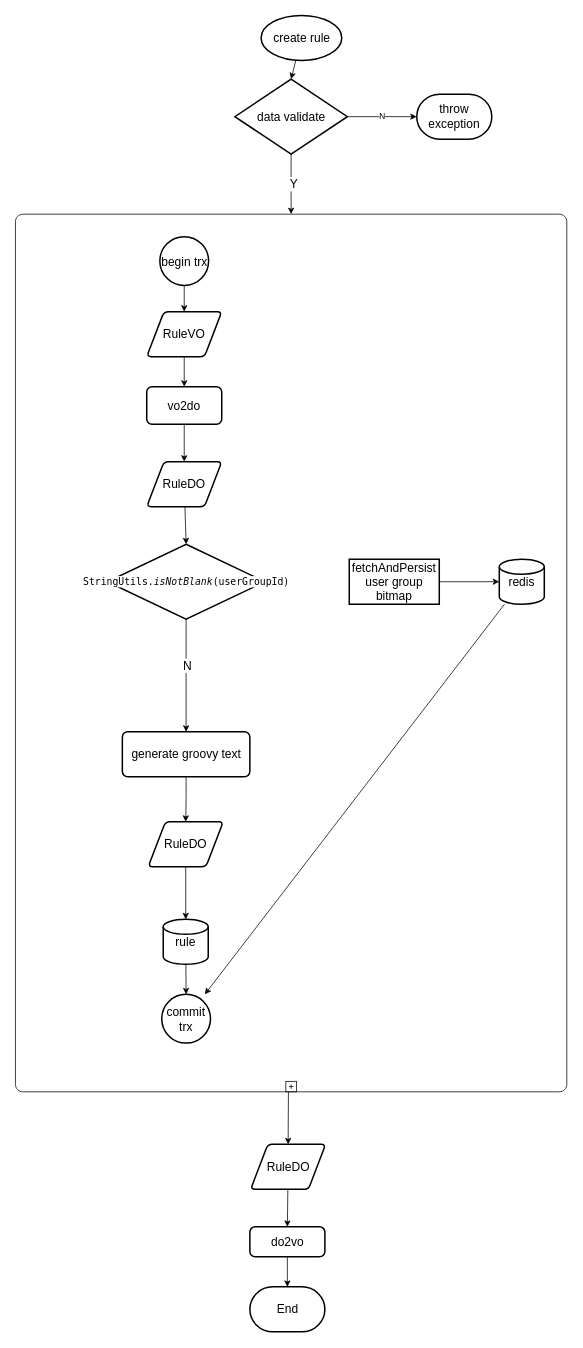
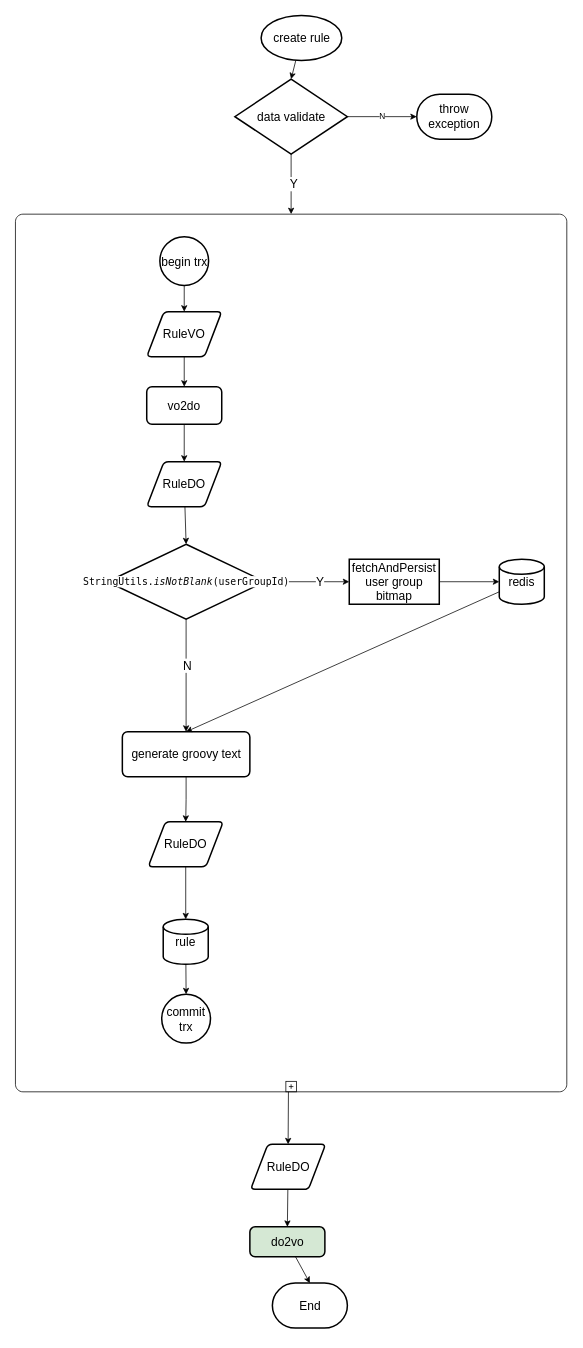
edge "StringUtils.isNotBlank(userGroupId)" -> "fetchAndPersist user group bitmap": added, label "Y"
edge "redis" -> "commit trx": now "redis" -> "generate groovy text"
node "do2vo": fillcolor #ffffff -> #d5e8d4
node "End": moved (287, 1309) -> (310, 1305)
